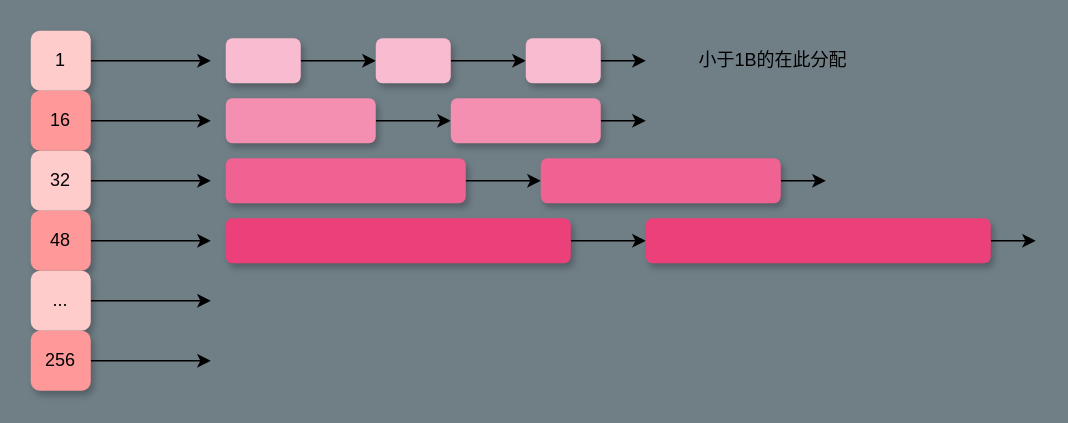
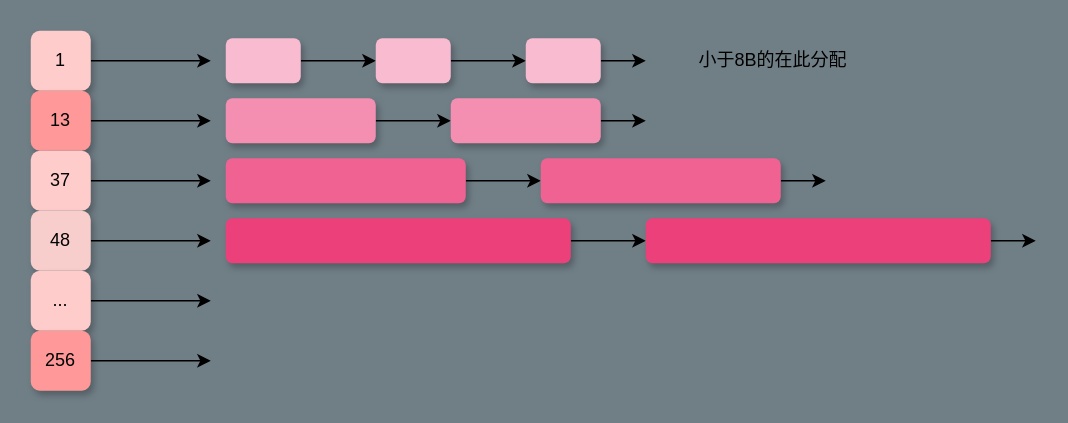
node "小于1B的在此分配": label "小于1B的在此分配" -> "小于8B的在此分配"
node "16": label "16" -> "13"
node "32": label "32" -> "37"
node "48": fillcolor #ff9999 -> #f8cecc
